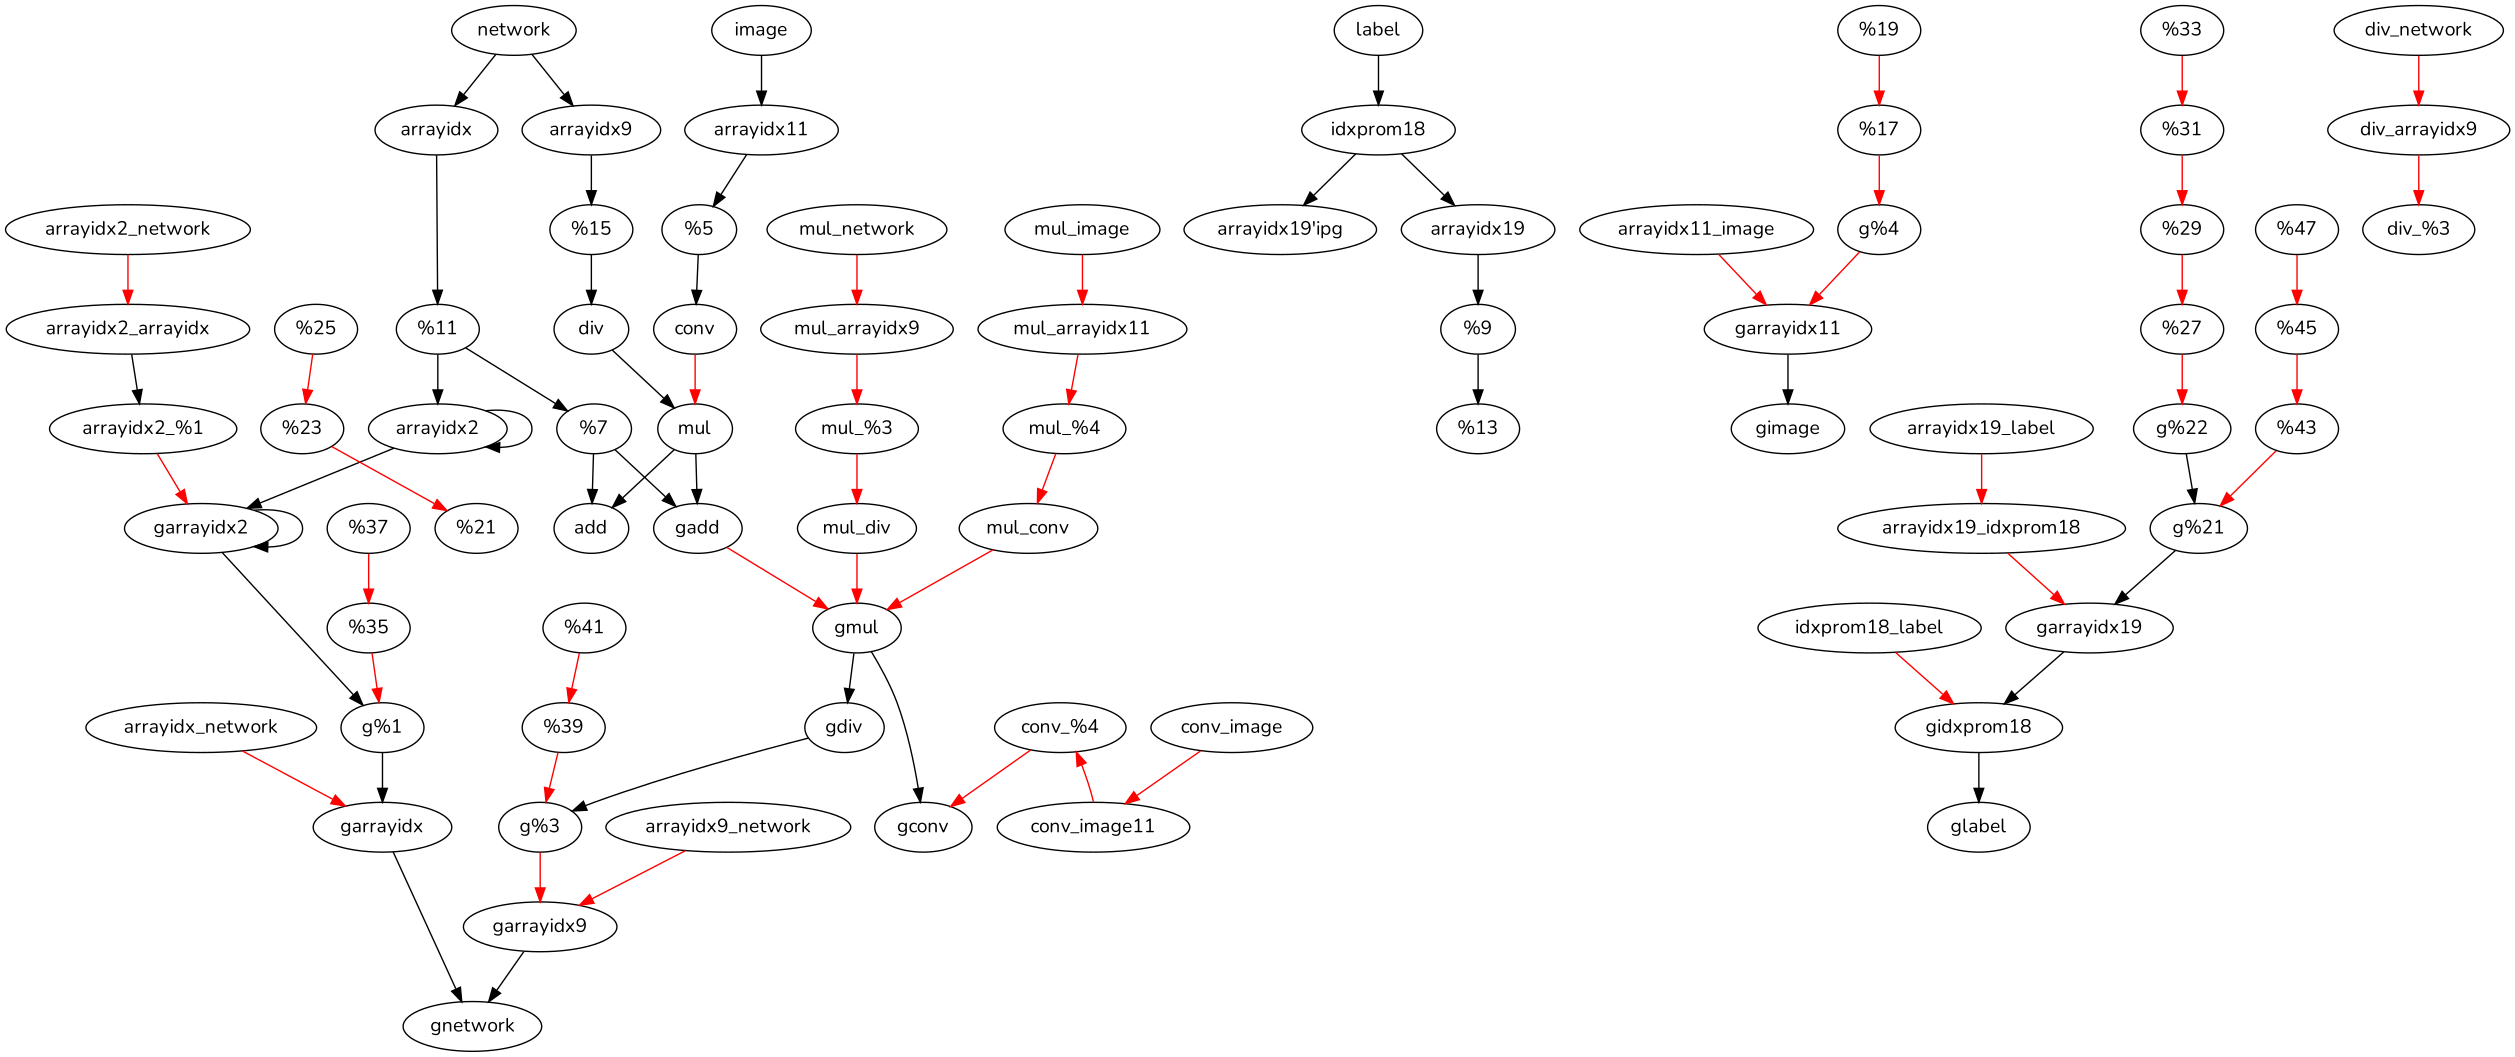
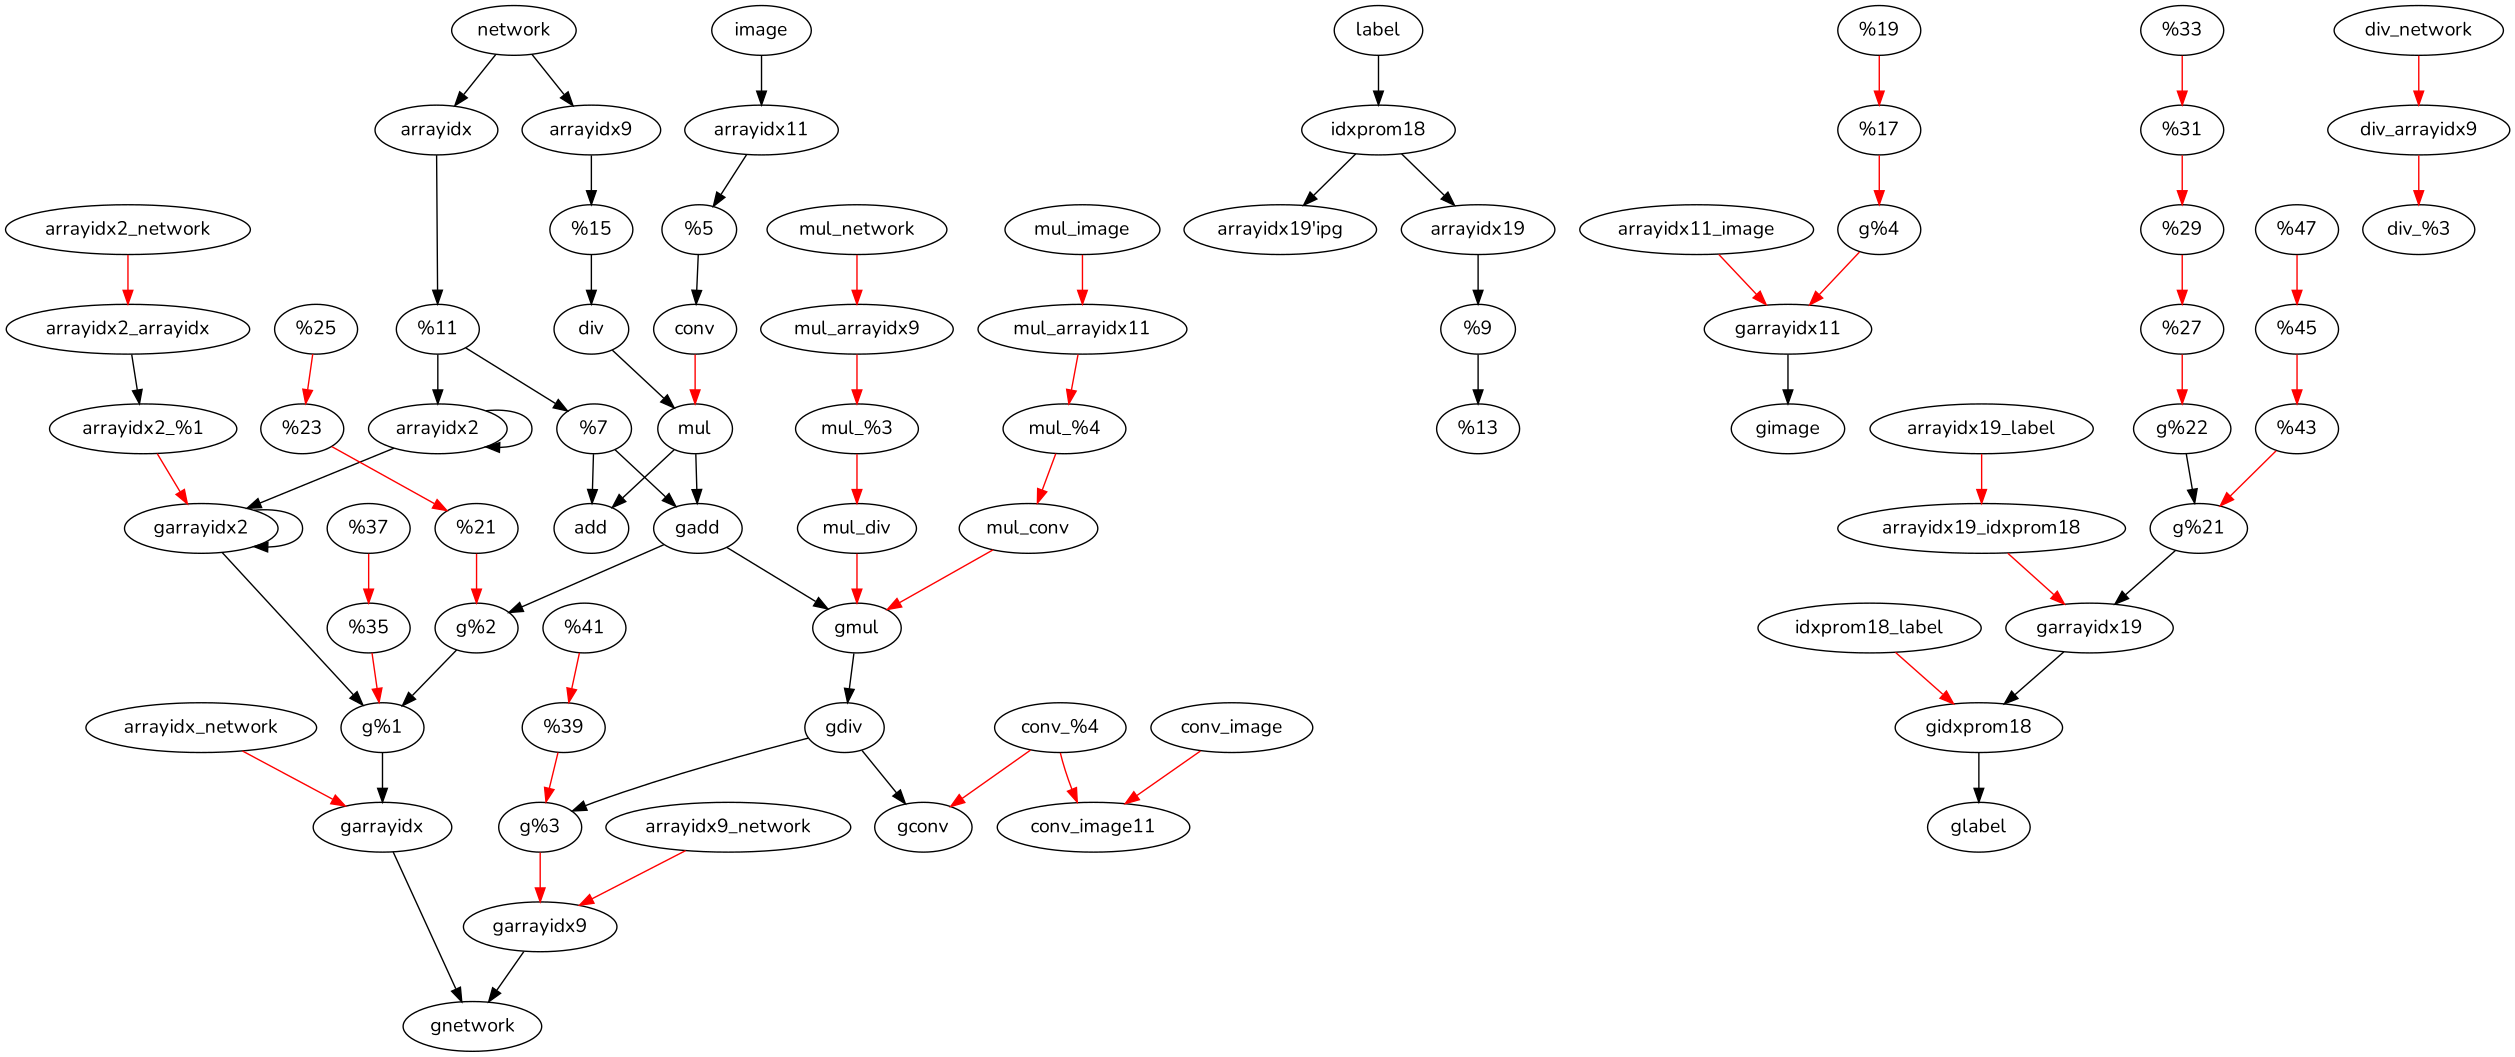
edge "gadd" -> "gmul": color red -> black
node "g%2": added
edge "gmul" -> "gconv": now "gdiv" -> "gconv"
edge "conv_image11" -> "conv_%4": reversed
